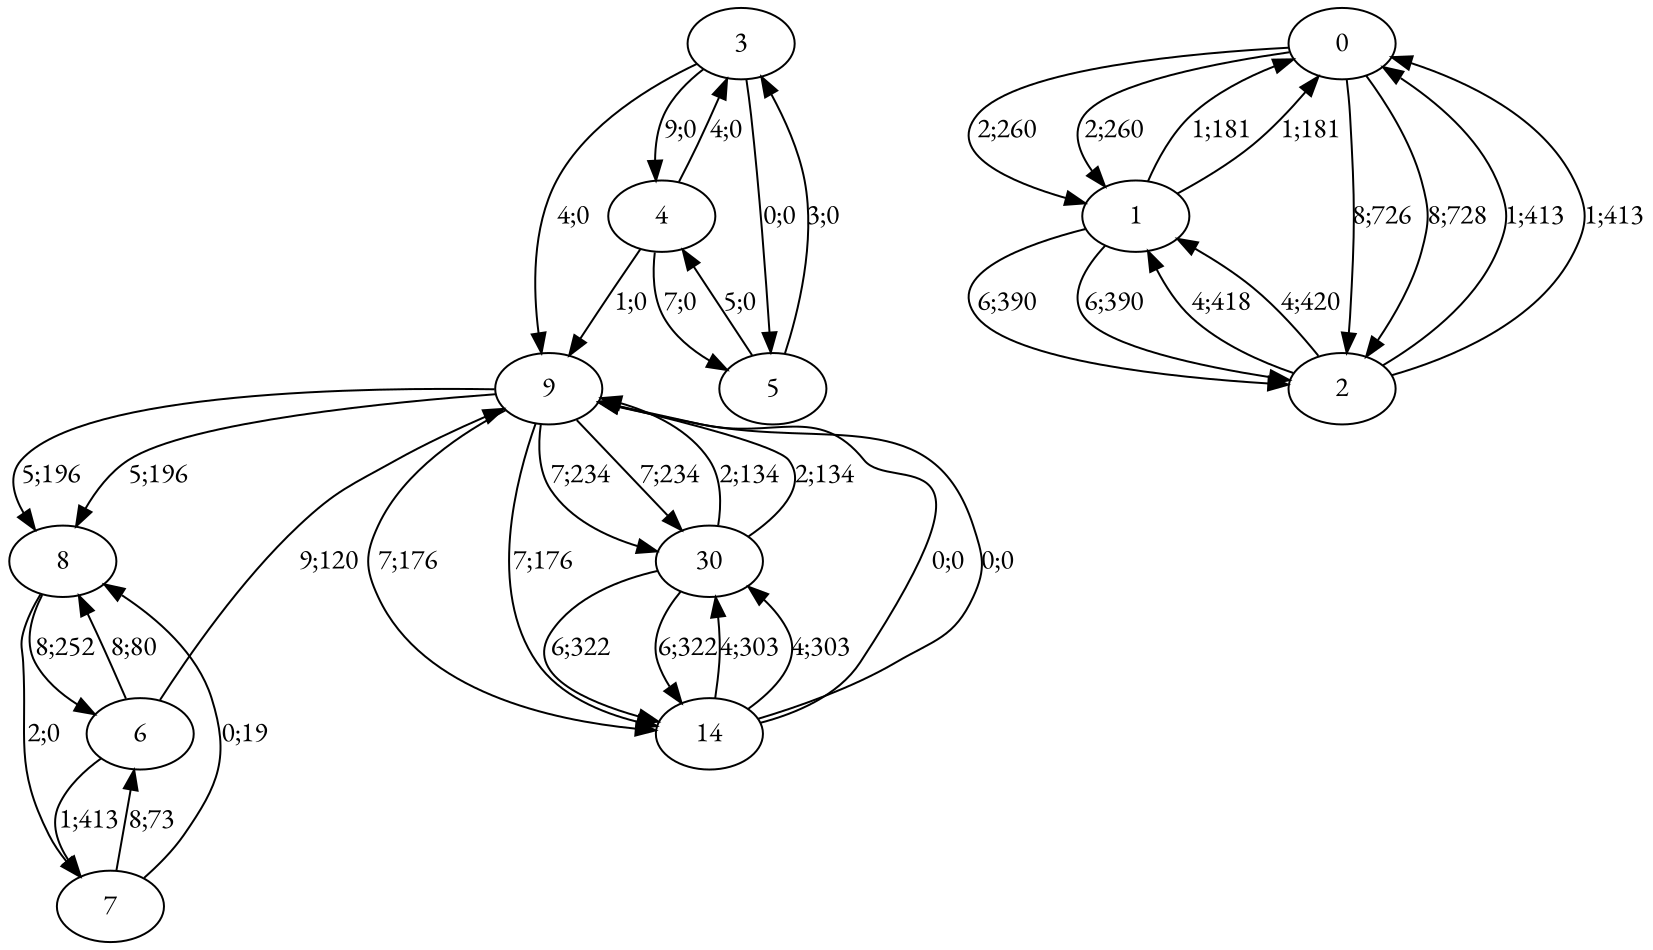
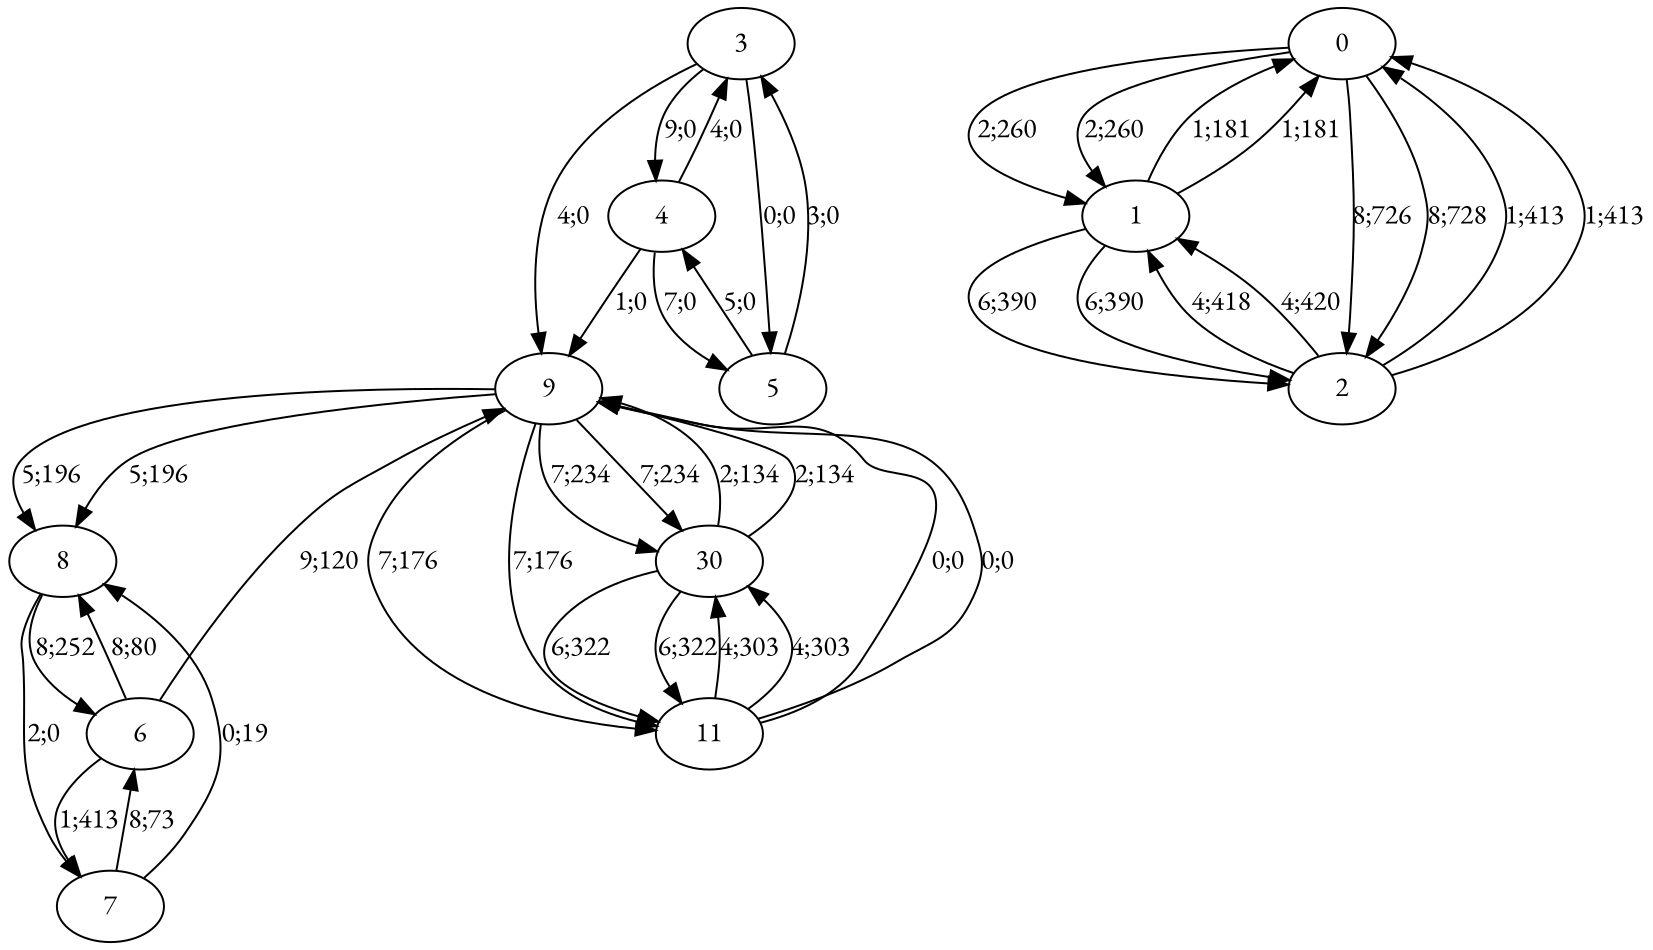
node "14": label "14" -> "11"
